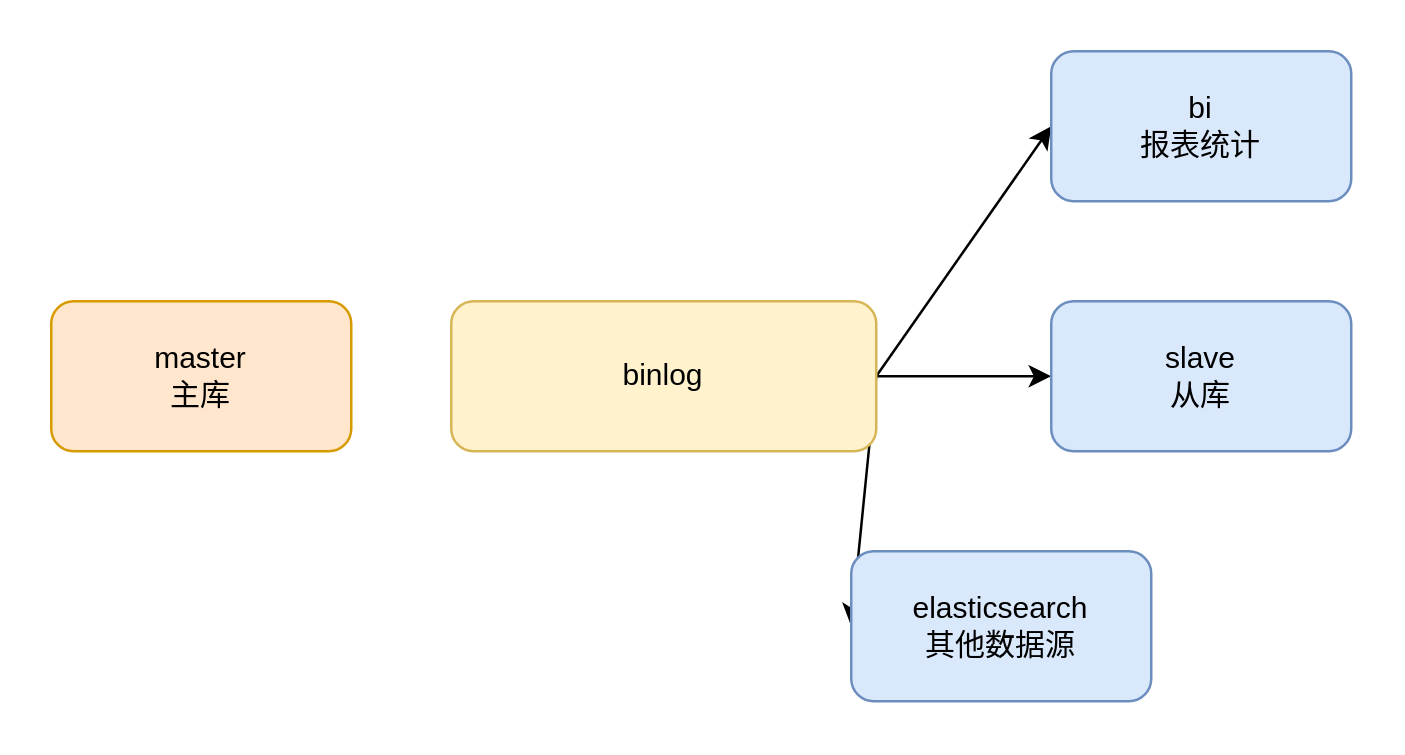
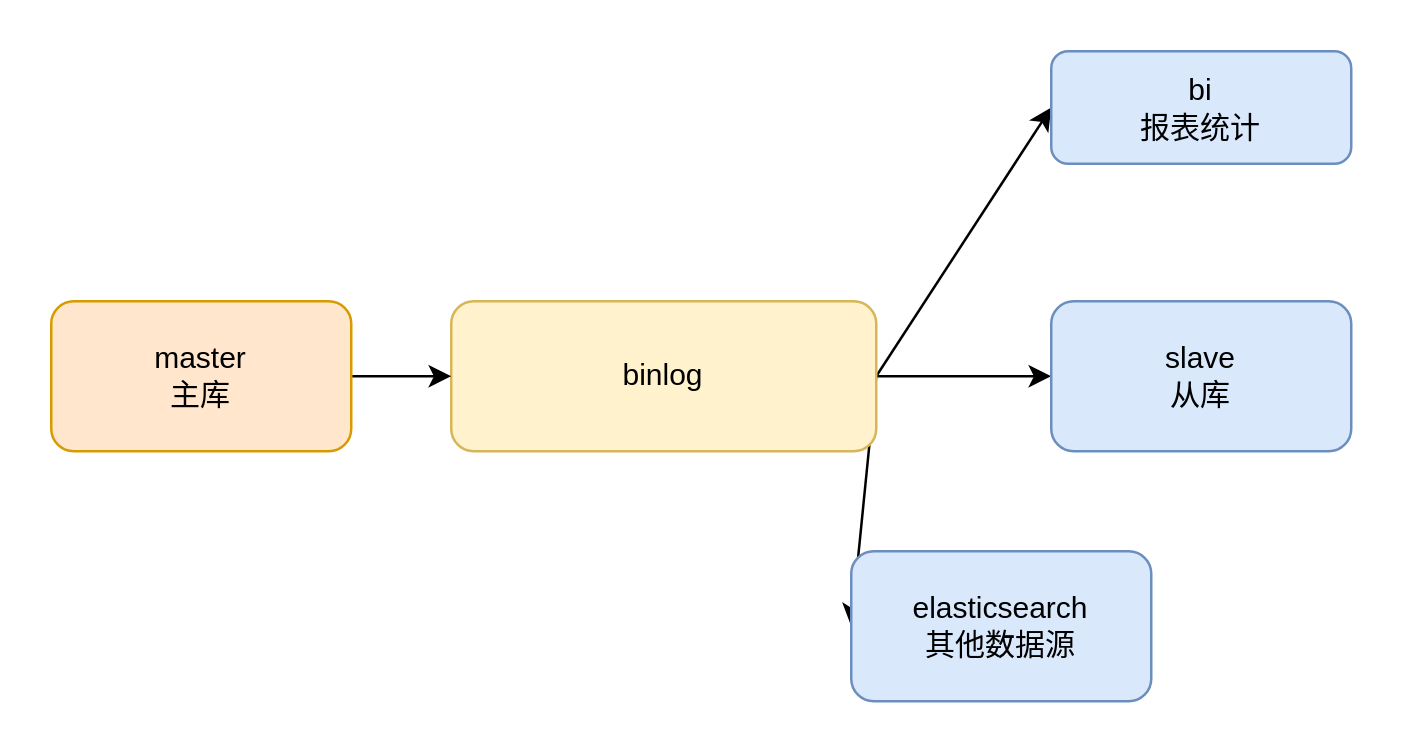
node "bi 报表统计": size 300x150 -> 300x113
edge "master 主库" -> "binlog": added
